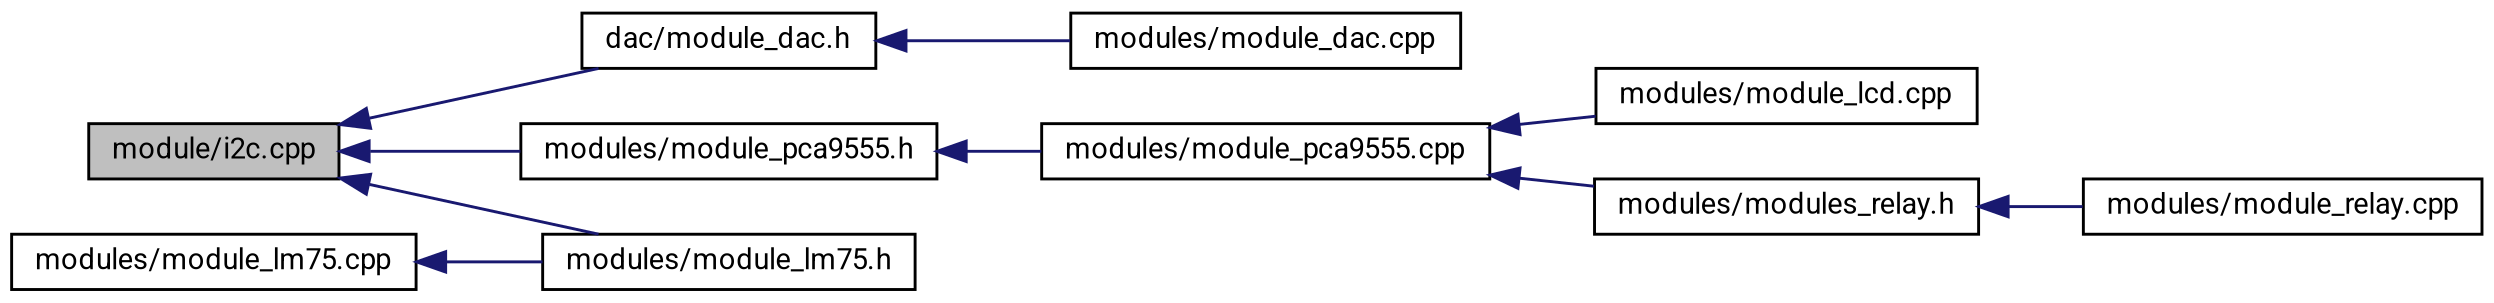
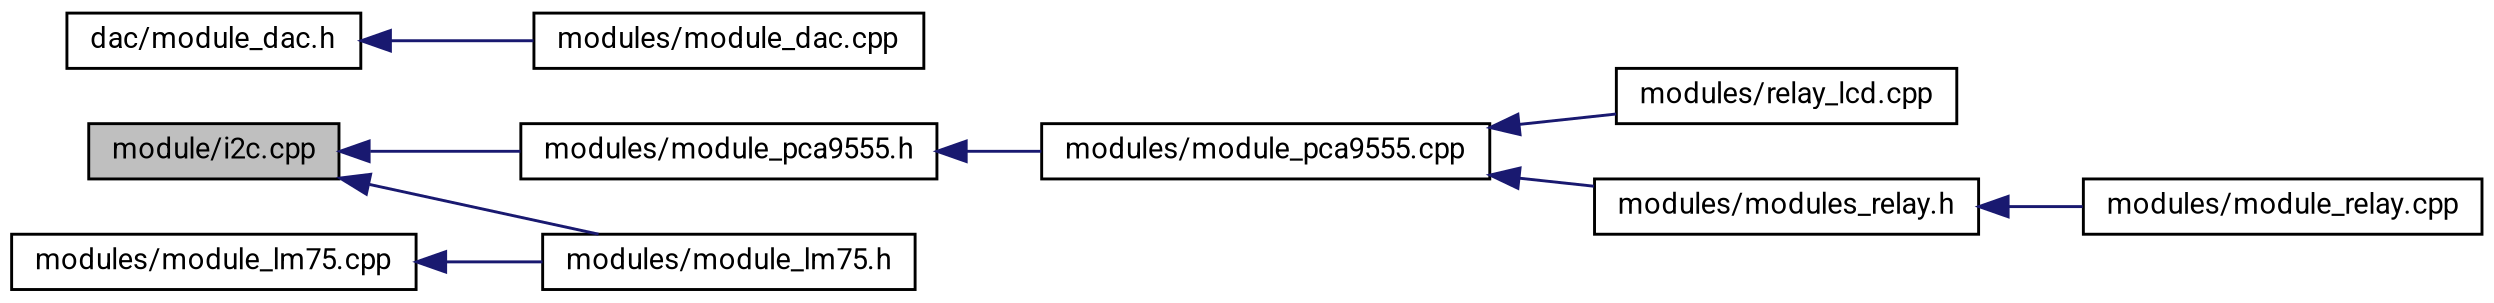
edge "dac/module_dac.h" -> "module/i2c.cpp": removed
node "modules/module_lcd.cpp": label "modules/module_lcd.cpp" -> "modules/relay_lcd.cpp"
